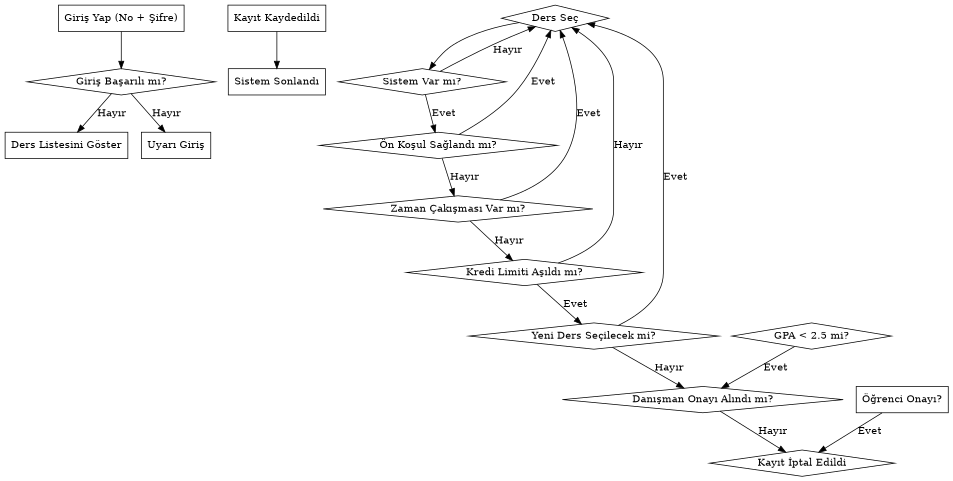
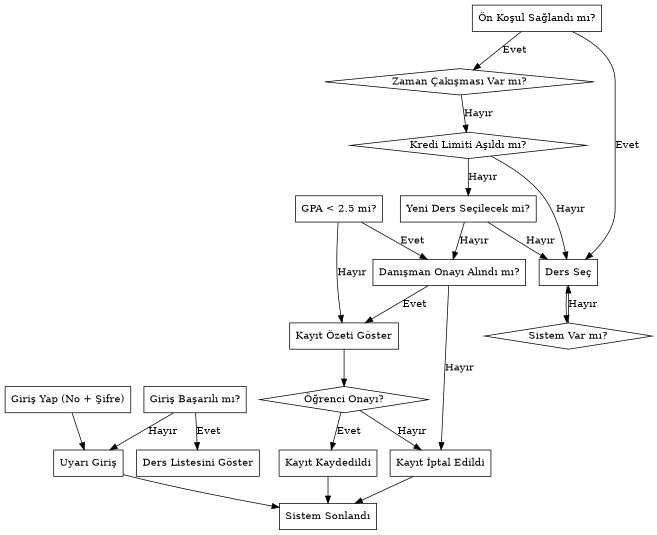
node "Ders Seç": shape diamond -> box
edge "Giriş Yap (No + Şifre)" -> "Giriş Başarılı mı?": now "Giriş Yap (No + Şifre)" -> "Uyarı Giriş"
node "Giriş Başarılı mı?": shape diamond -> box
edge "Sistem Var mı?" -> "Ön Koşul Sağlandı mı?": removed, label "Evet"
edge "Giriş Başarılı mı?" -> "Ders Listesini Göster": label "Hayır" -> "Evet"
edge "Zaman Çakışması Var mı?" -> "Ders Seç": removed, label "Evet"
node "Ön Koşul Sağlandı mı?": shape diamond -> box
edge "Ön Koşul Sağlandı mı?" -> "Zaman Çakışması Var mı?": label "Hayır" -> "Evet"
edge "Yeni Ders Seçilecek mi?" -> "Ders Seç": label "Evet" -> "Hayır"
edge "Kredi Limiti Aşıldı mı?" -> "Yeni Ders Seçilecek mi?": label "Evet" -> "Hayır"
node "Kayıt Özeti Göster": added
node "Yeni Ders Seçilecek mi?": shape diamond -> box
node "GPA < 2.5 mi?": shape diamond -> box
node "Danışman Onayı Alındı mı?": shape diamond -> box
node "Öğrenci Onayı?": shape box -> diamond
edge "Öğrenci Onayı?" -> "Kayıt Kaydedildi": added, label "Evet"
edge "Öğrenci Onayı?" -> "Kayıt İptal Edildi": label "Evet" -> "Hayır"
node "Kayıt İptal Edildi": shape diamond -> box
edge "Kayıt İptal Edildi" -> "Sistem Sonlandı": added
edge "Uyarı Giriş" -> "Sistem Sonlandı": added
